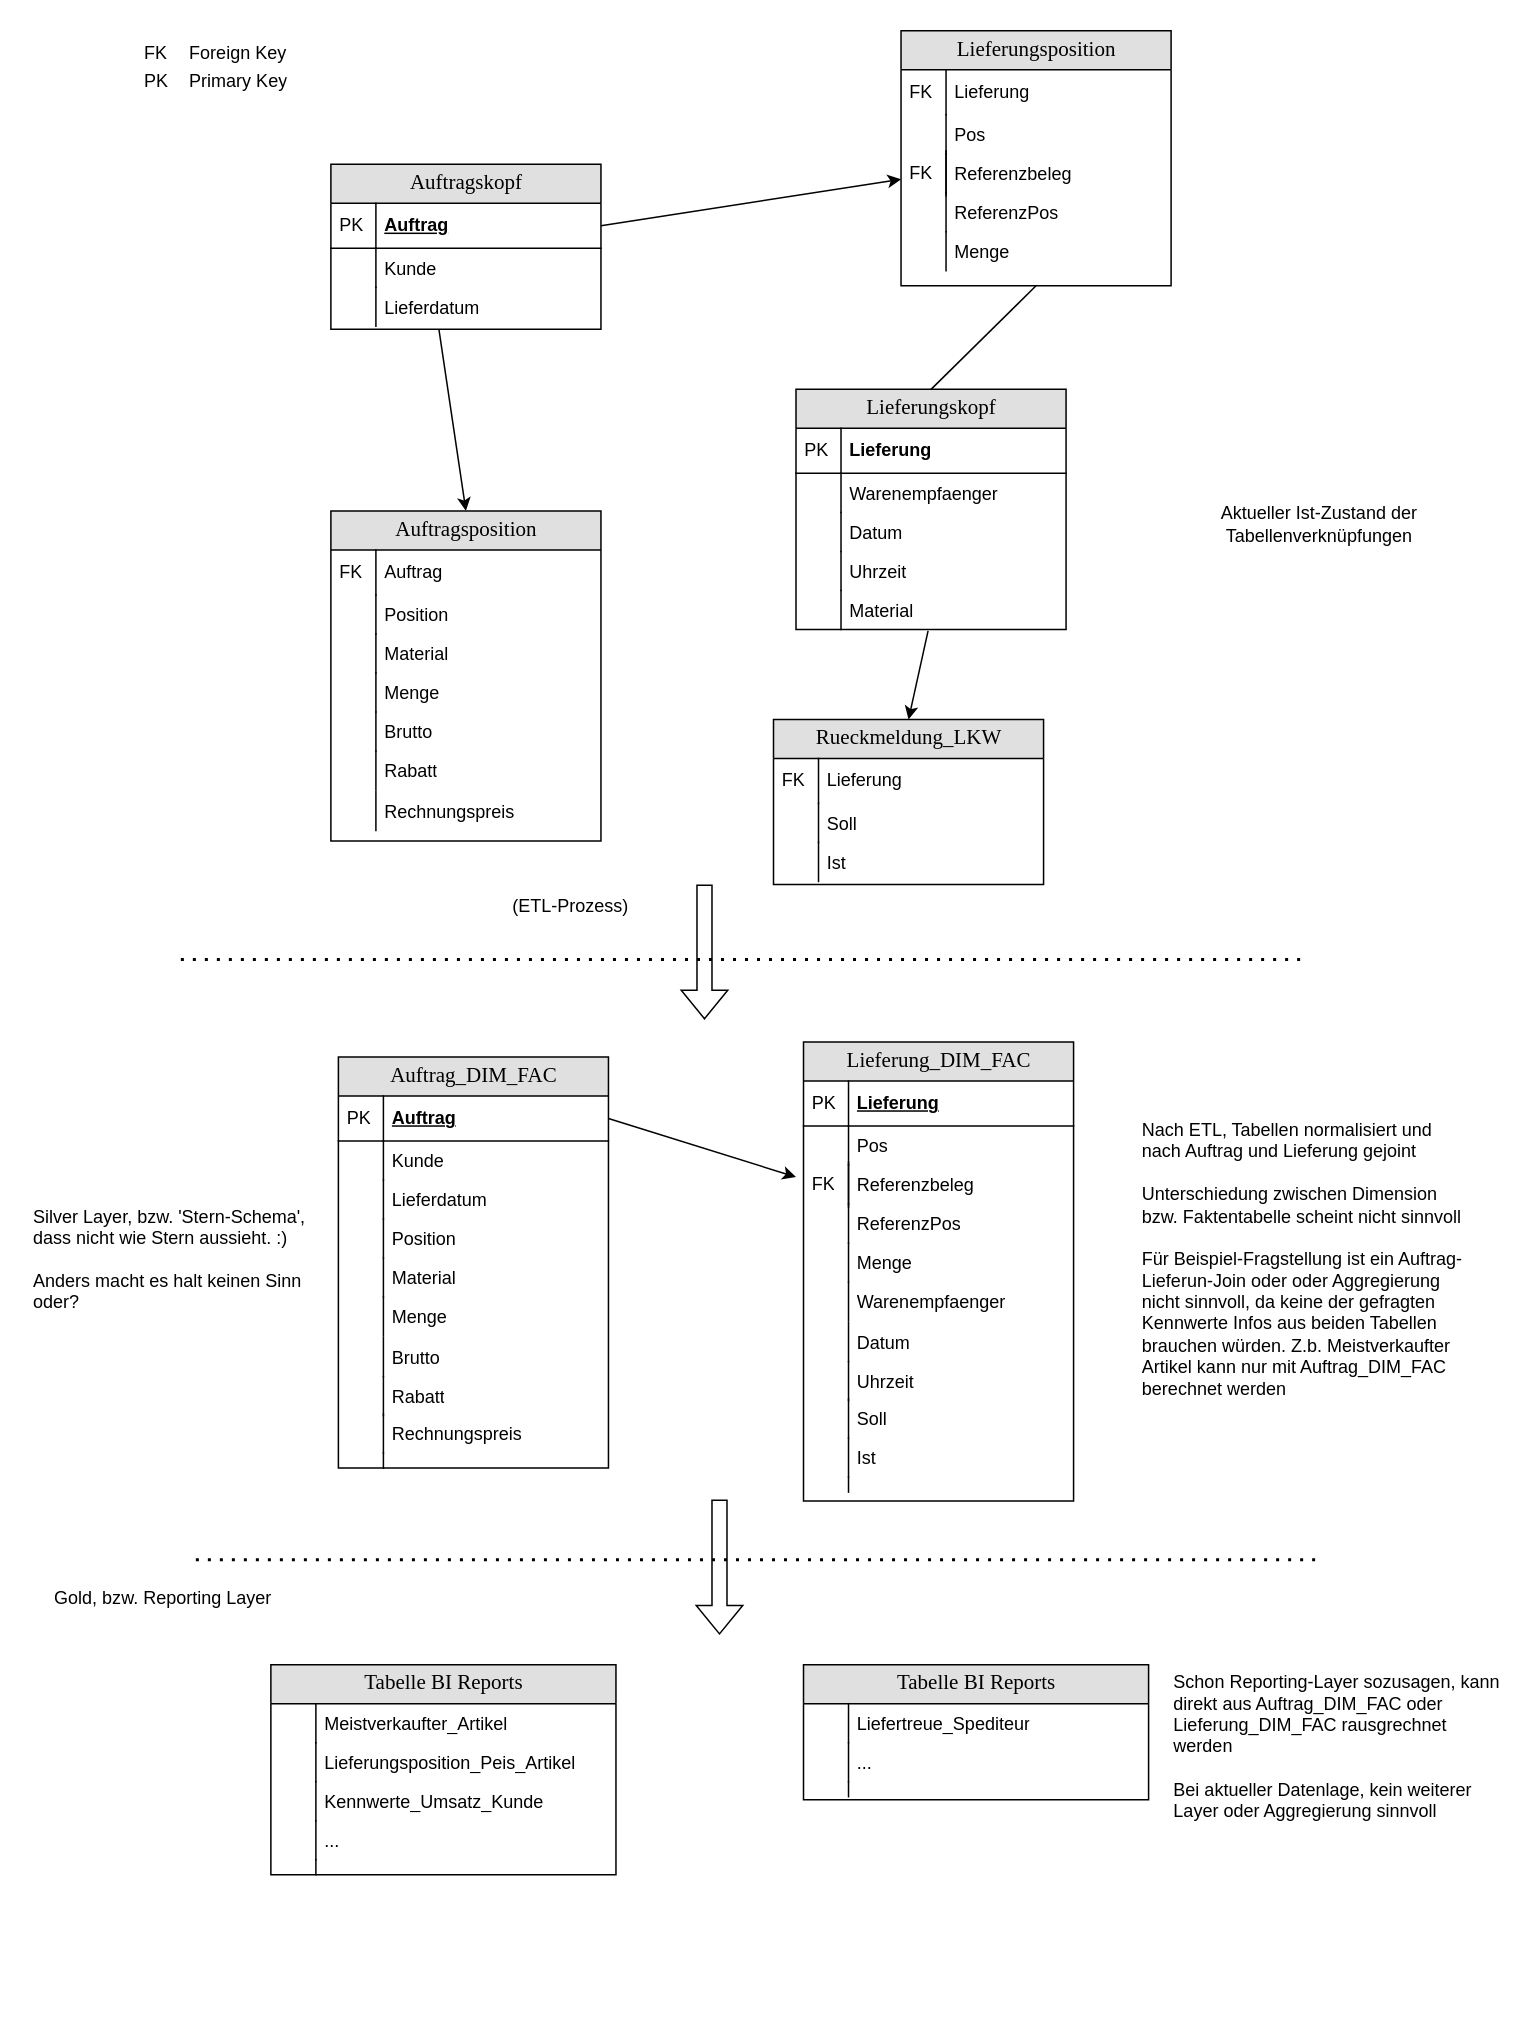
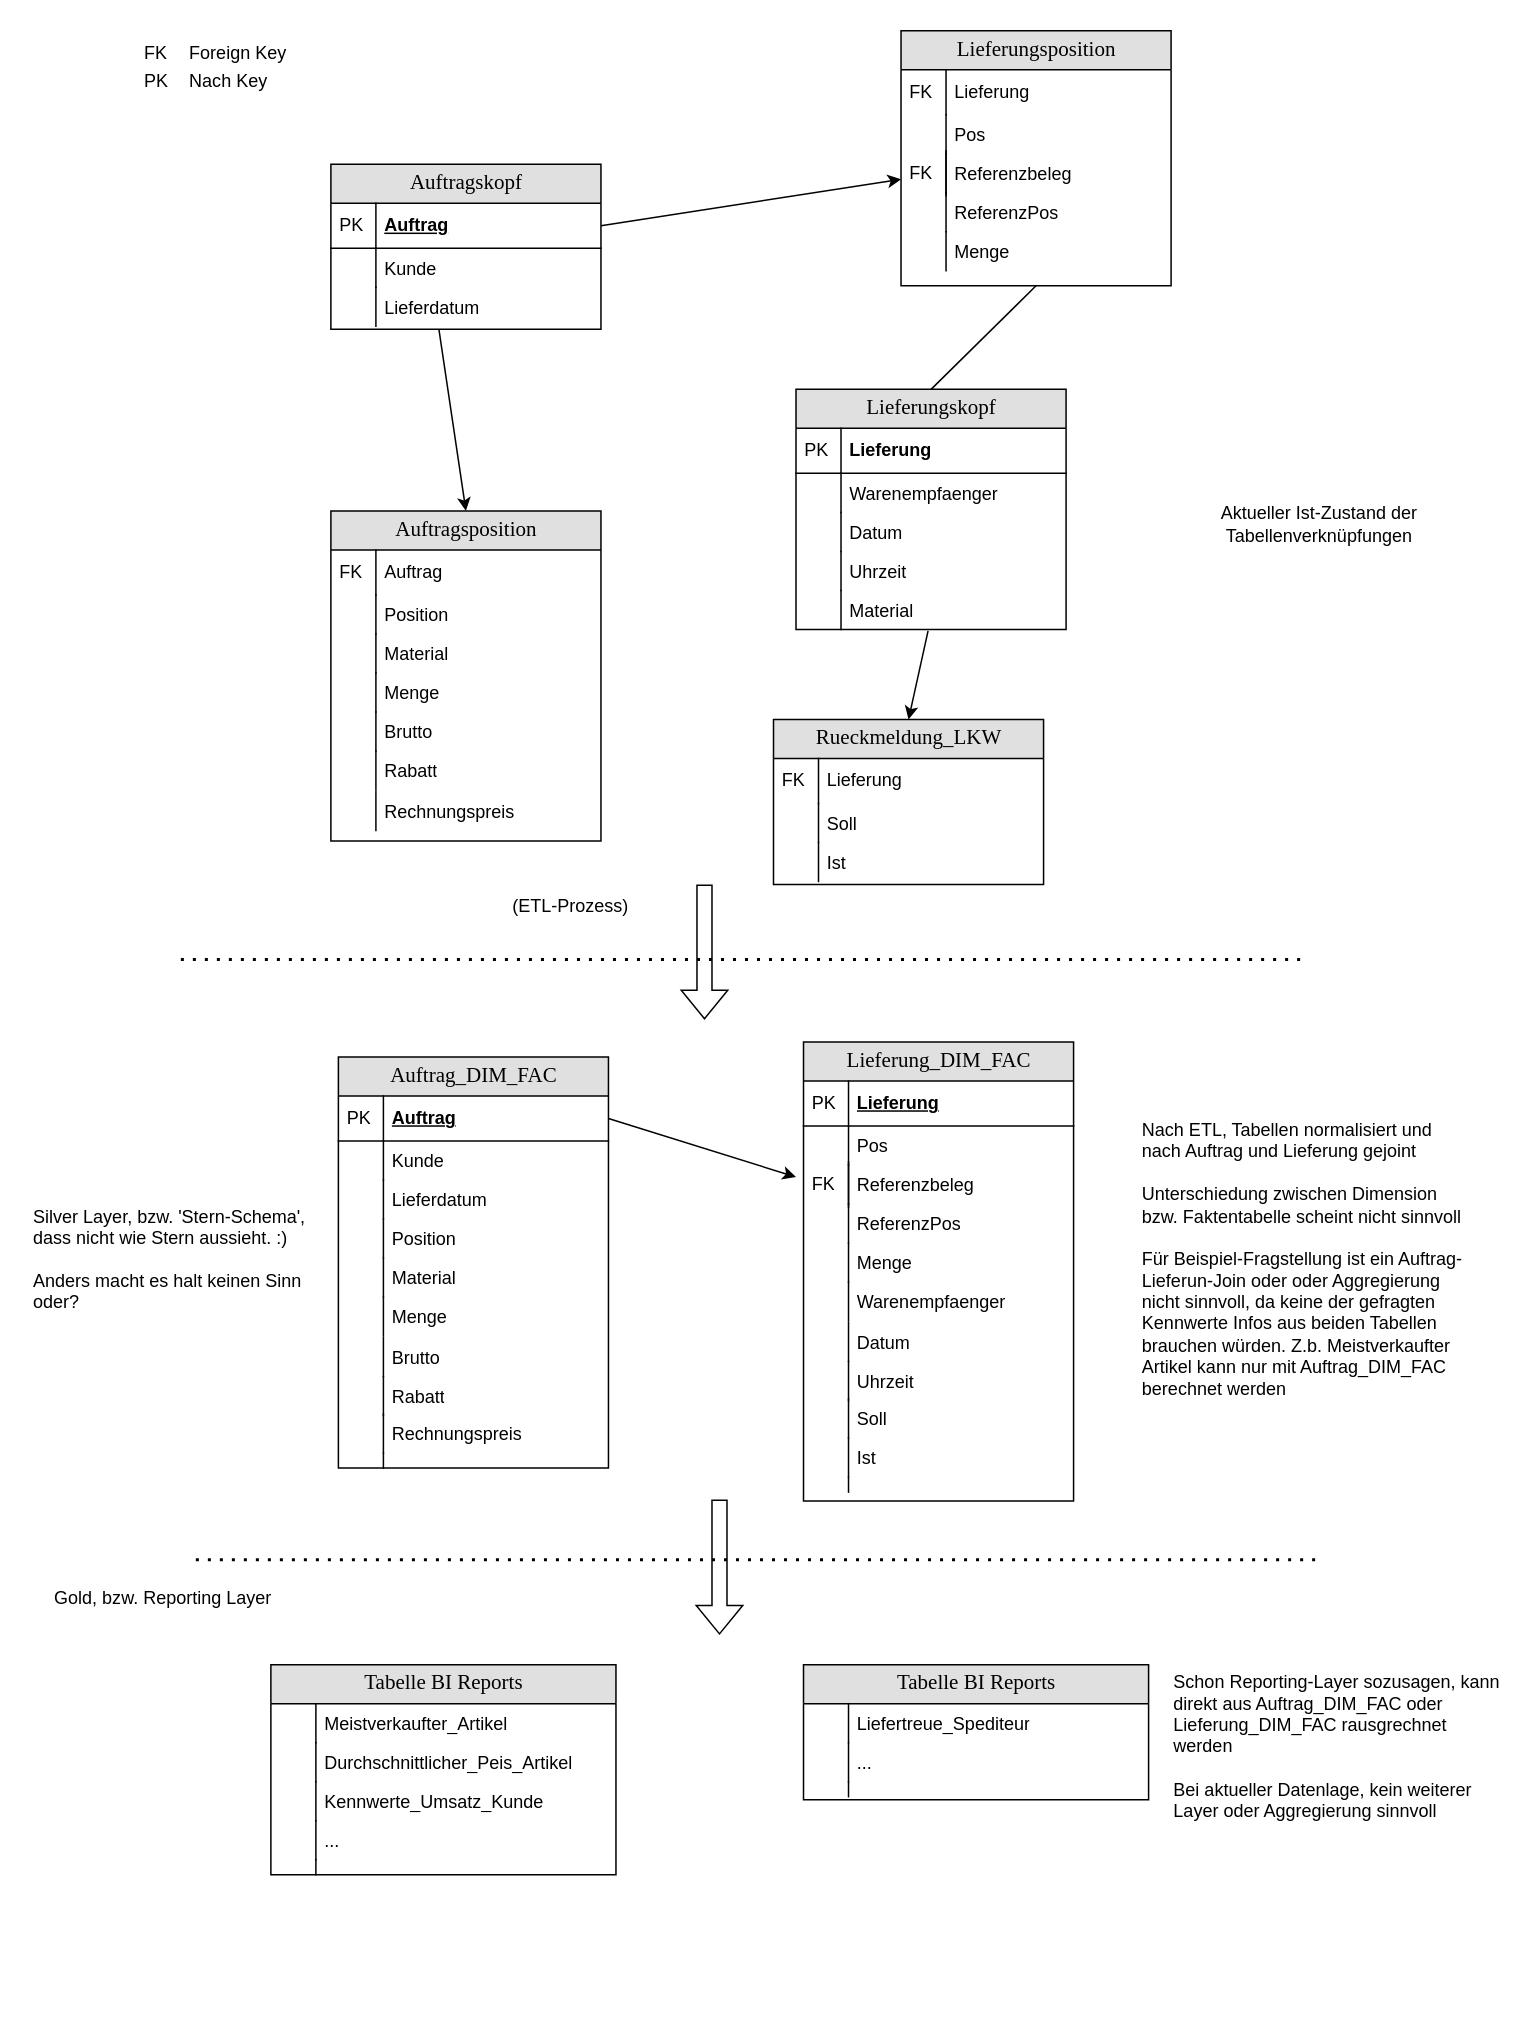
node "Primary Key": label "Primary Key" -> "Nach Key"
node "Lieferungsposition_Peis_Artikel": label "Lieferungsposition_Peis_Artikel" -> "Durchschnittlicher_Peis_Artikel"
